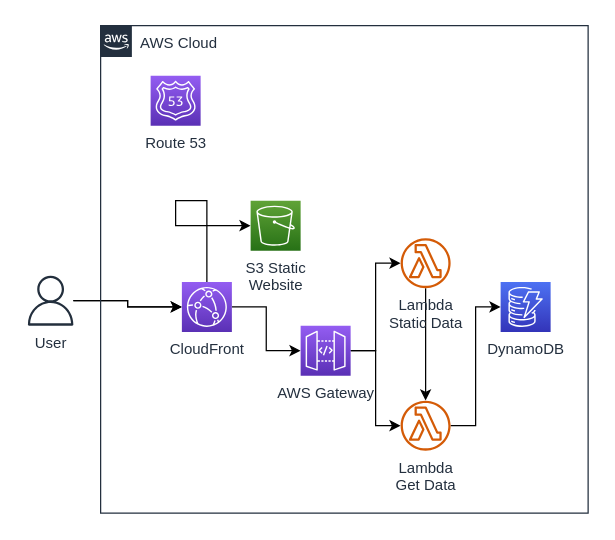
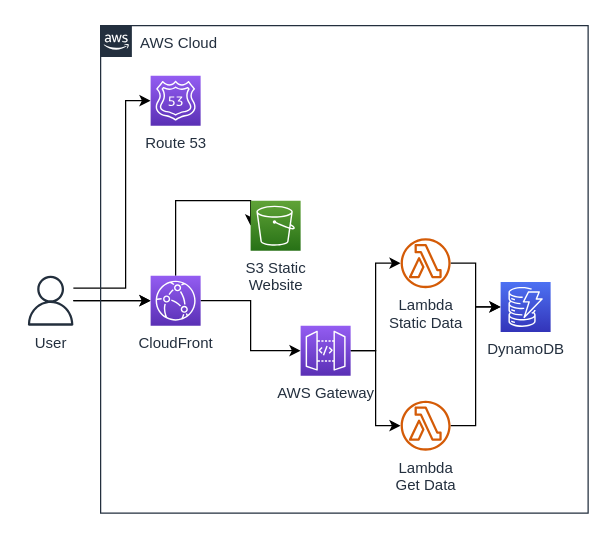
edge "User" -> "Route 53": added
node "CloudFront": moved (207, 307) -> (176, 301)
edge "Lambda Static Data" -> "Lambda Get Data": now "Lambda Static Data" -> "DynamoDB"
